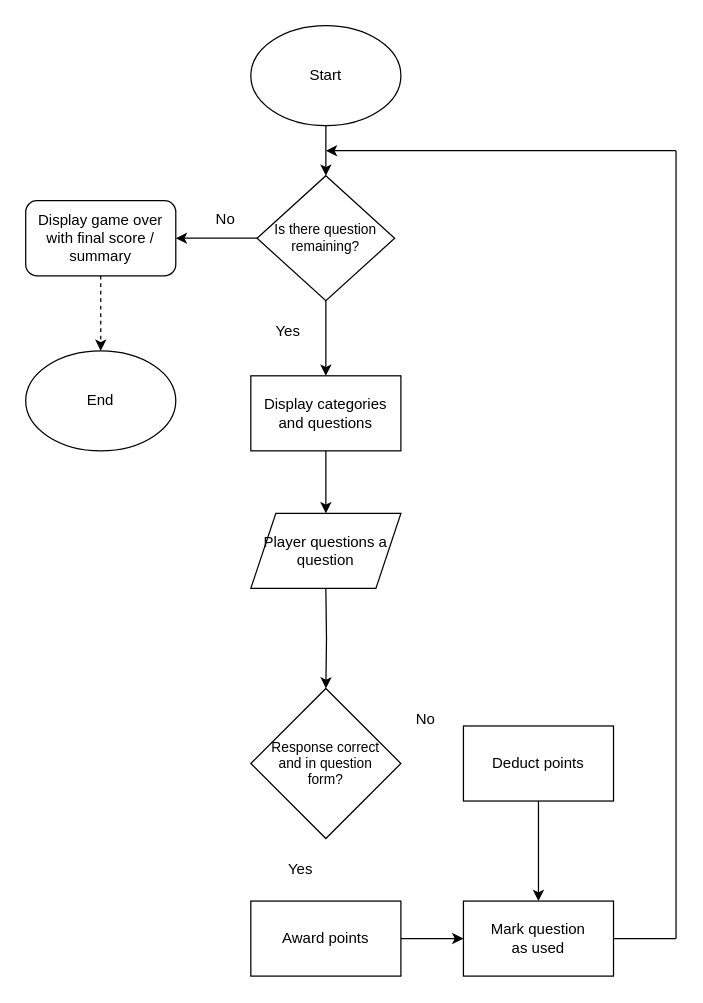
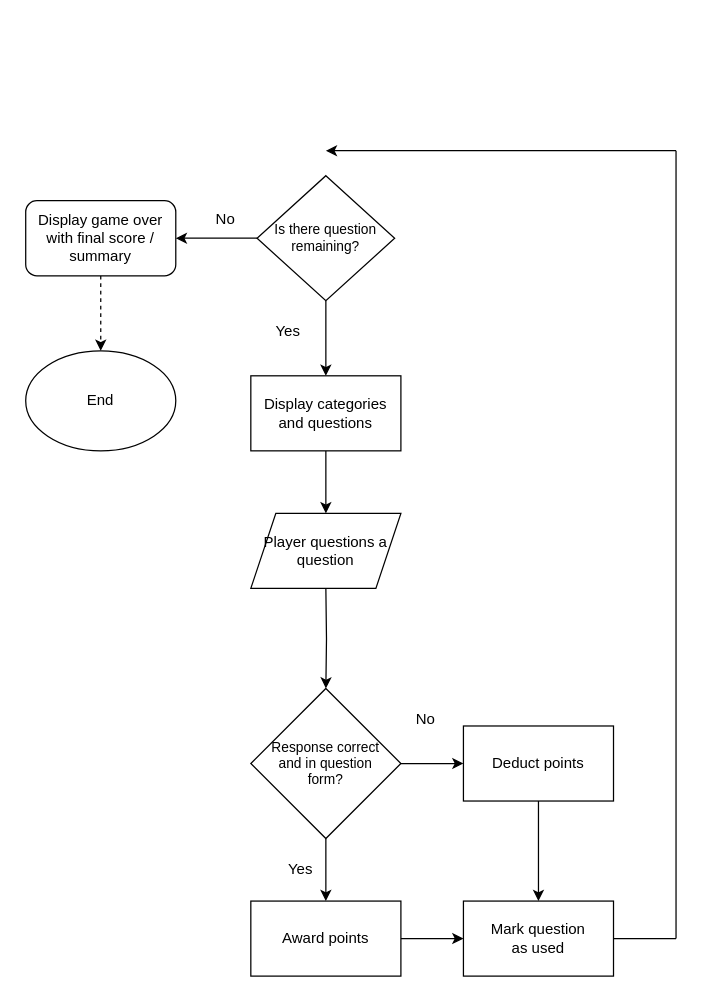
node "Start": removed
edge "Start" -> "Is there question remaining?": removed
edge "Response correct and in question form?" -> "Deduct points": added
edge "Response correct and in question form?" -> "Award points": added
